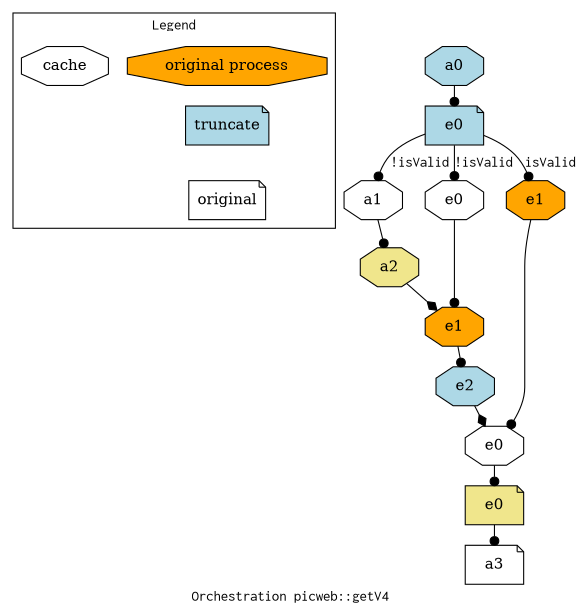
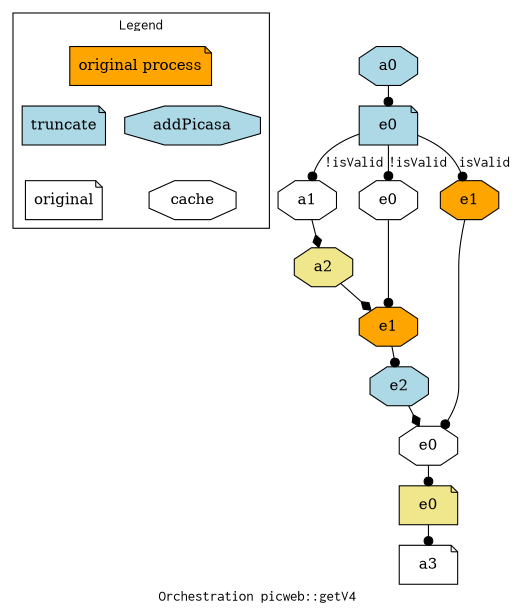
node "original process": shape octagon -> note
node "addPicasa": added
edge "a1" -> "a2": arrowhead dot -> diamond
